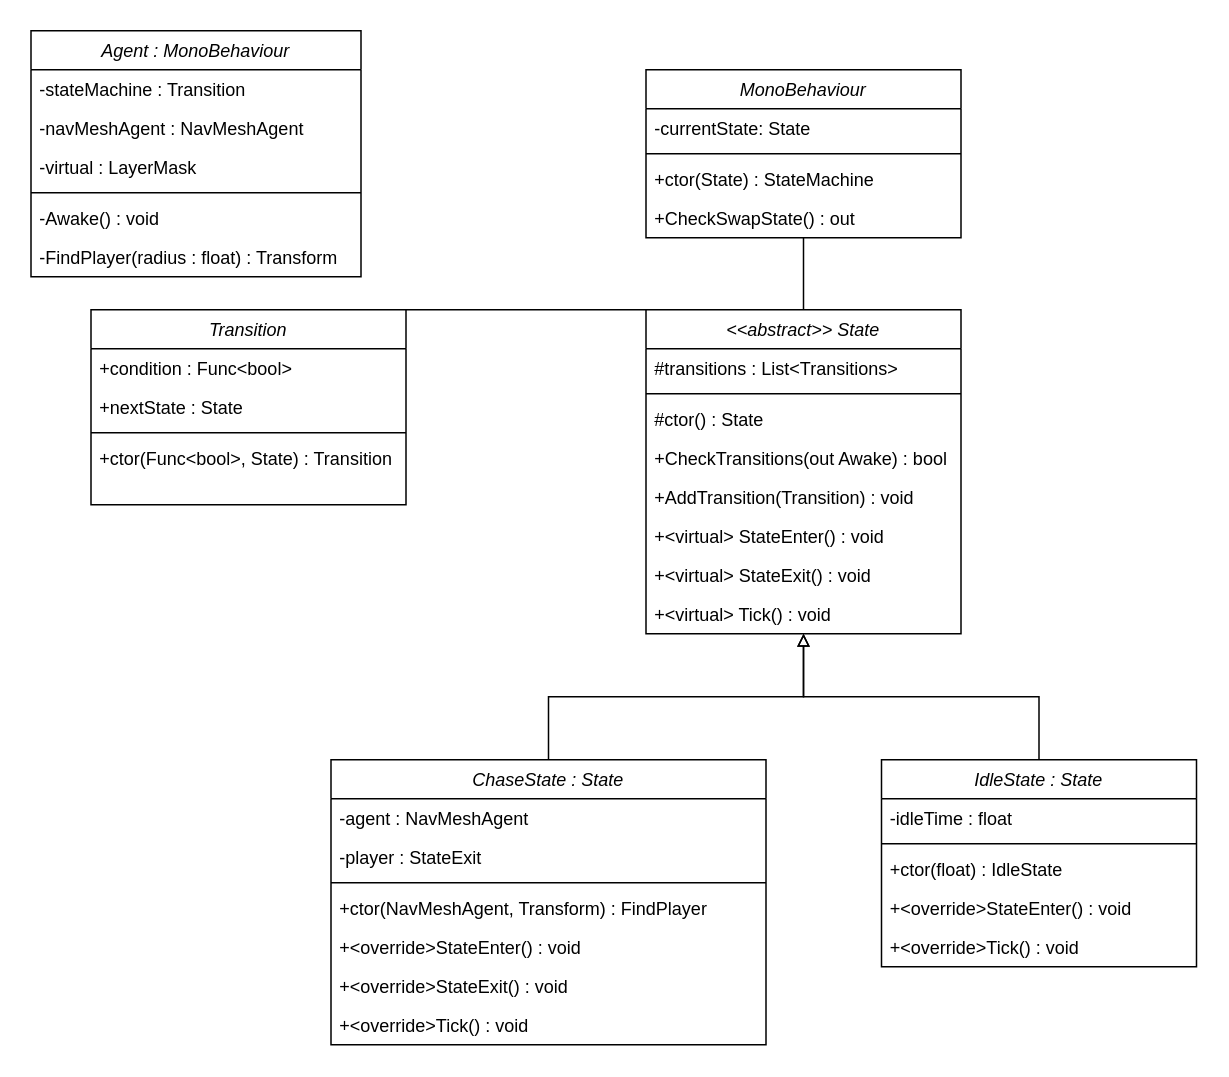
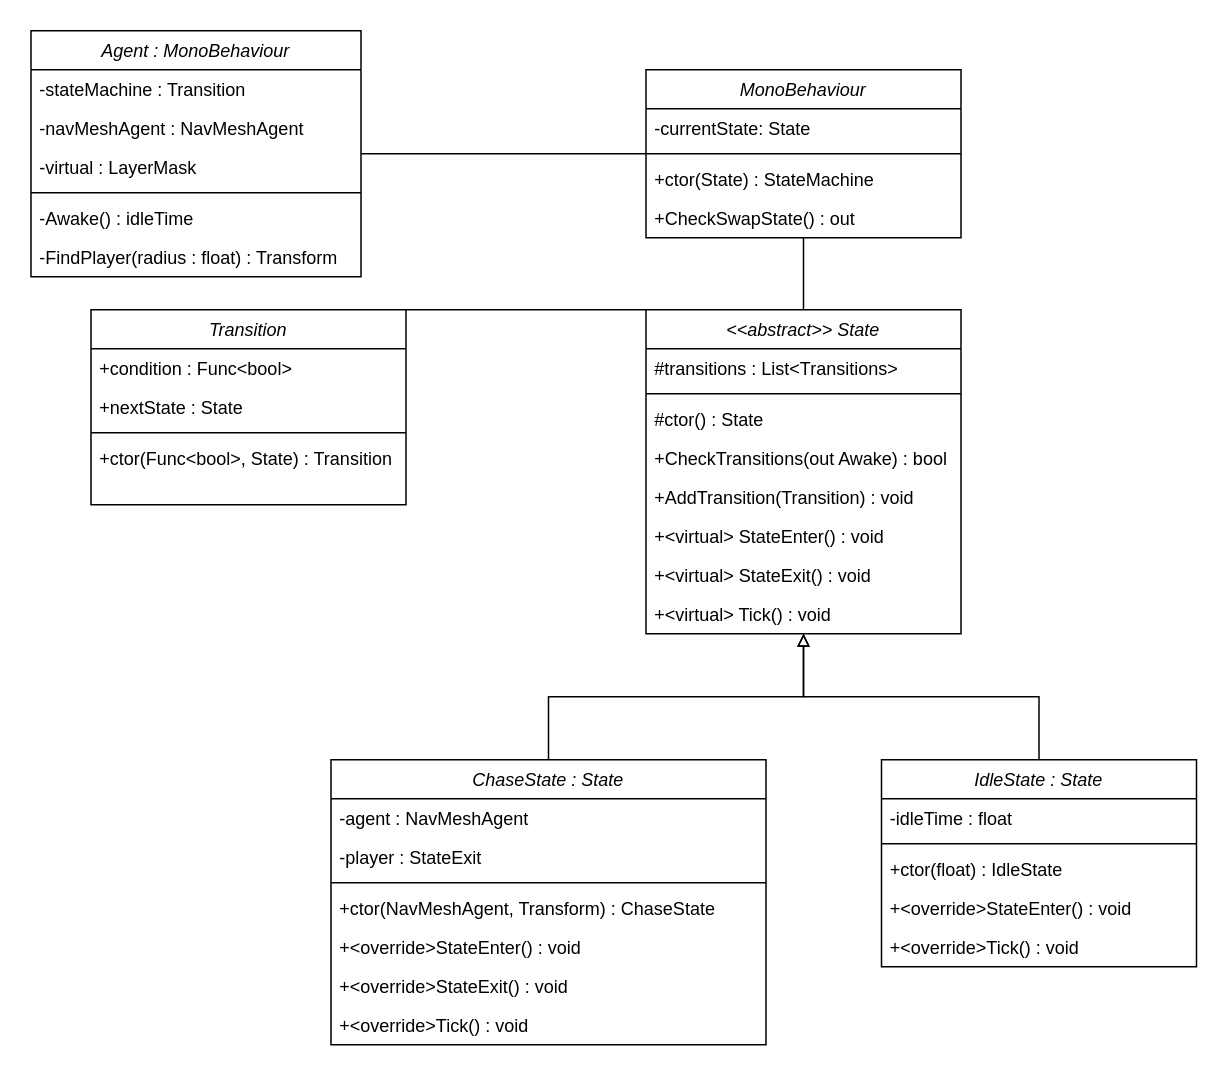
edge "Agent : MonoBehaviour" -- "MonoBehaviour": added
node "-Awake() : void": label "-Awake() : void" -> "-Awake() : idleTime"
node "+ctor(NavMeshAgent, Transform) : FindPlayer": label "+ctor(NavMeshAgent, Transform) : FindPlayer" -> "+ctor(NavMeshAgent, Transform) : ChaseState"
